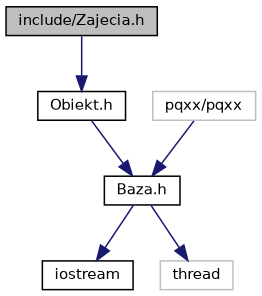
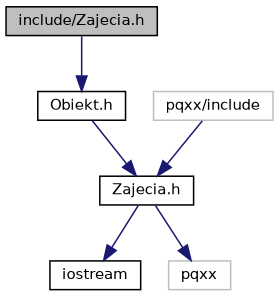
node "pqxx/pqxx": label "pqxx/pqxx" -> "pqxx/include"
node "Baza.h": label "Baza.h" -> "Zajecia.h"
node "thread": label "thread" -> "pqxx"
